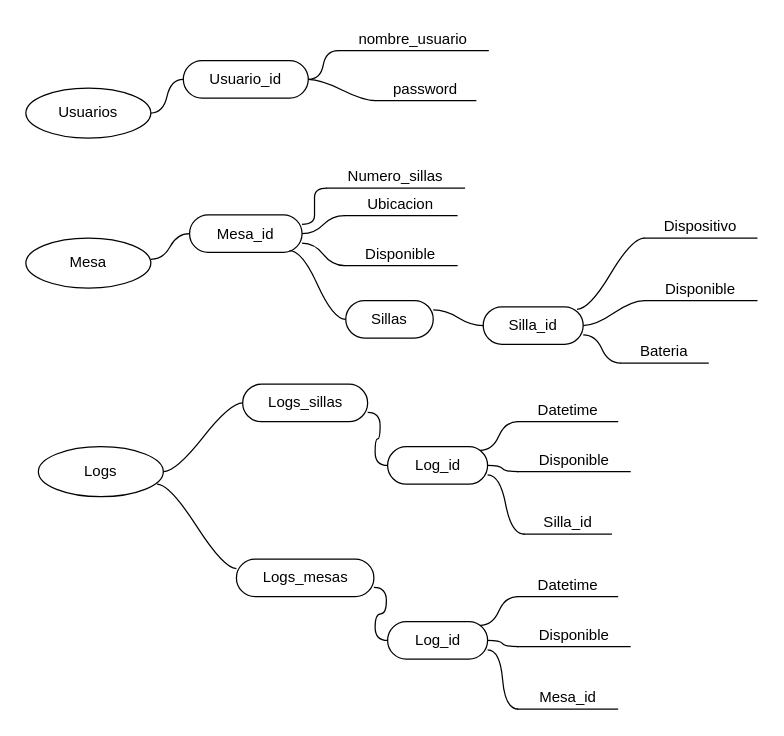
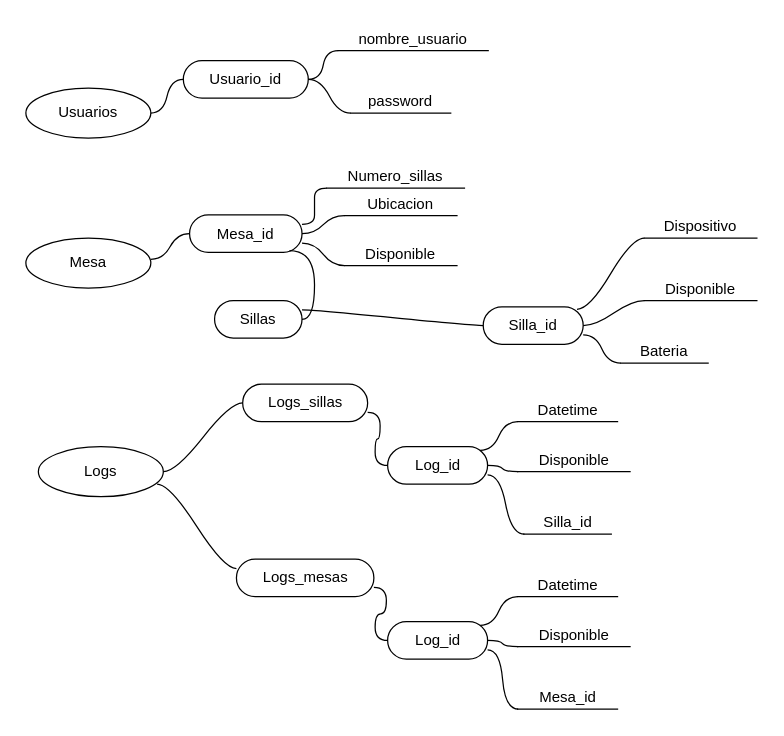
node "password": moved (426, 88) -> (401, 101)
node "Sillas": moved (389, 319) -> (258, 319)
